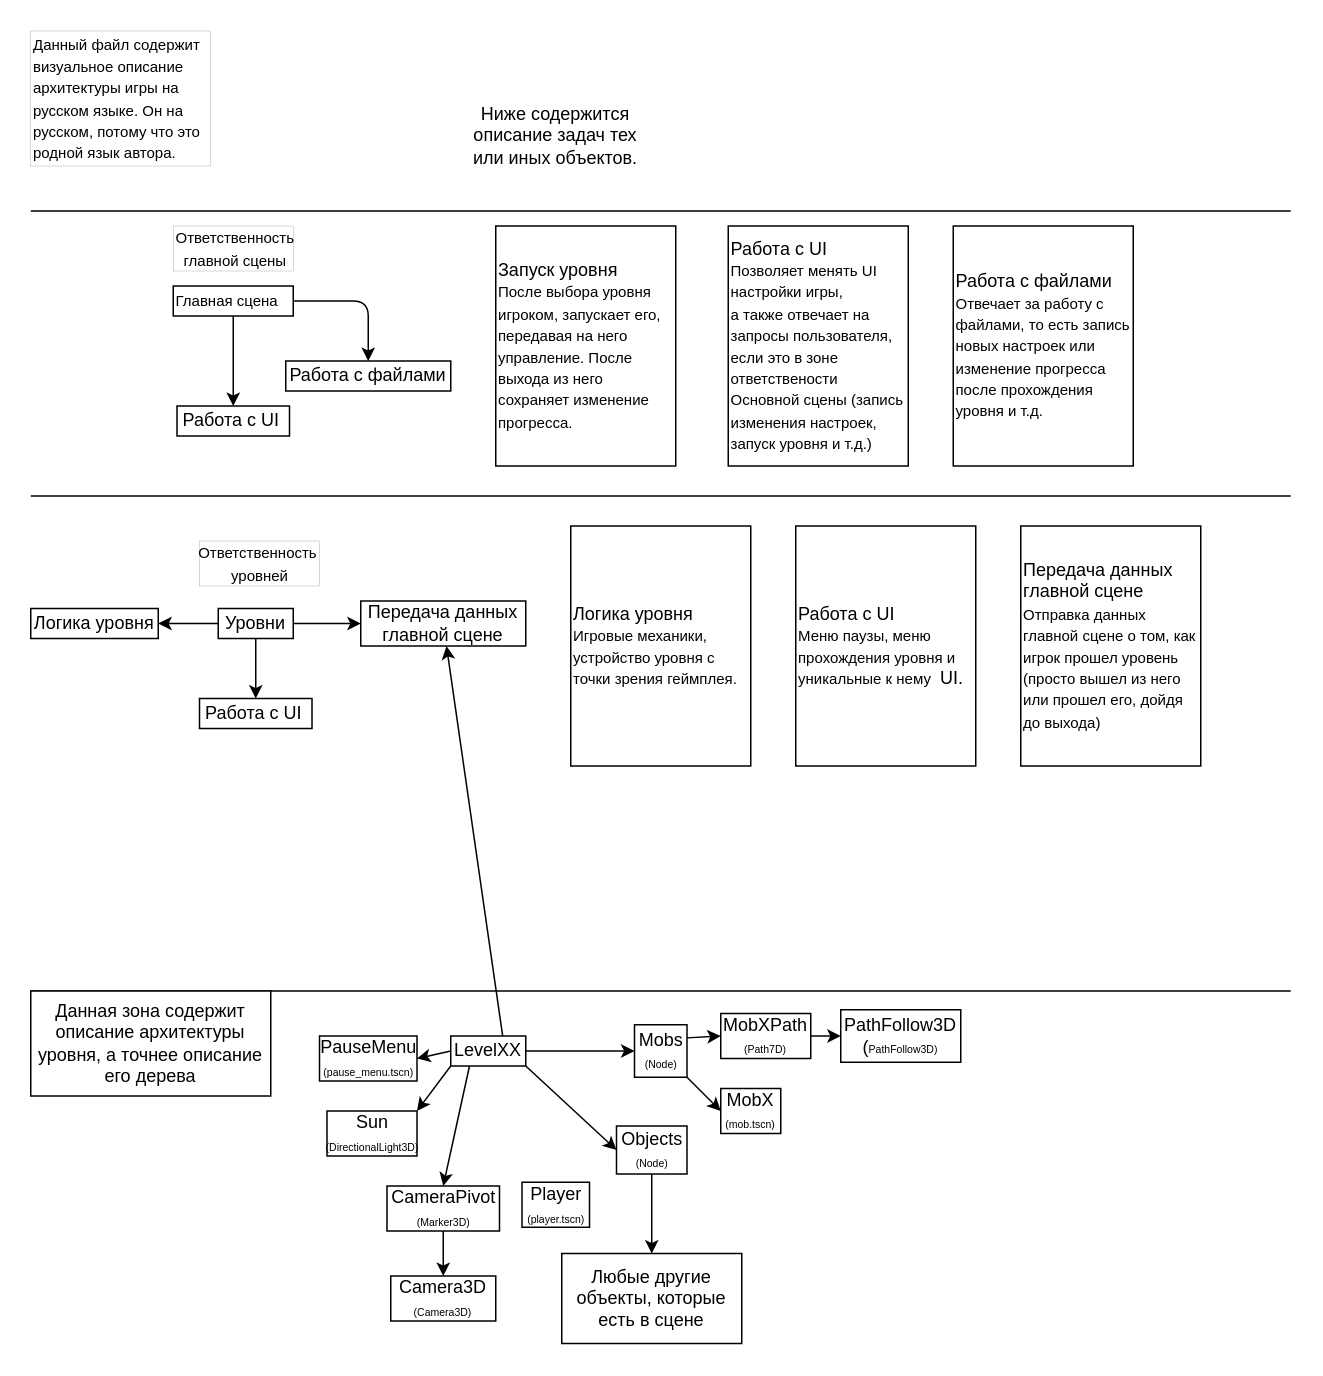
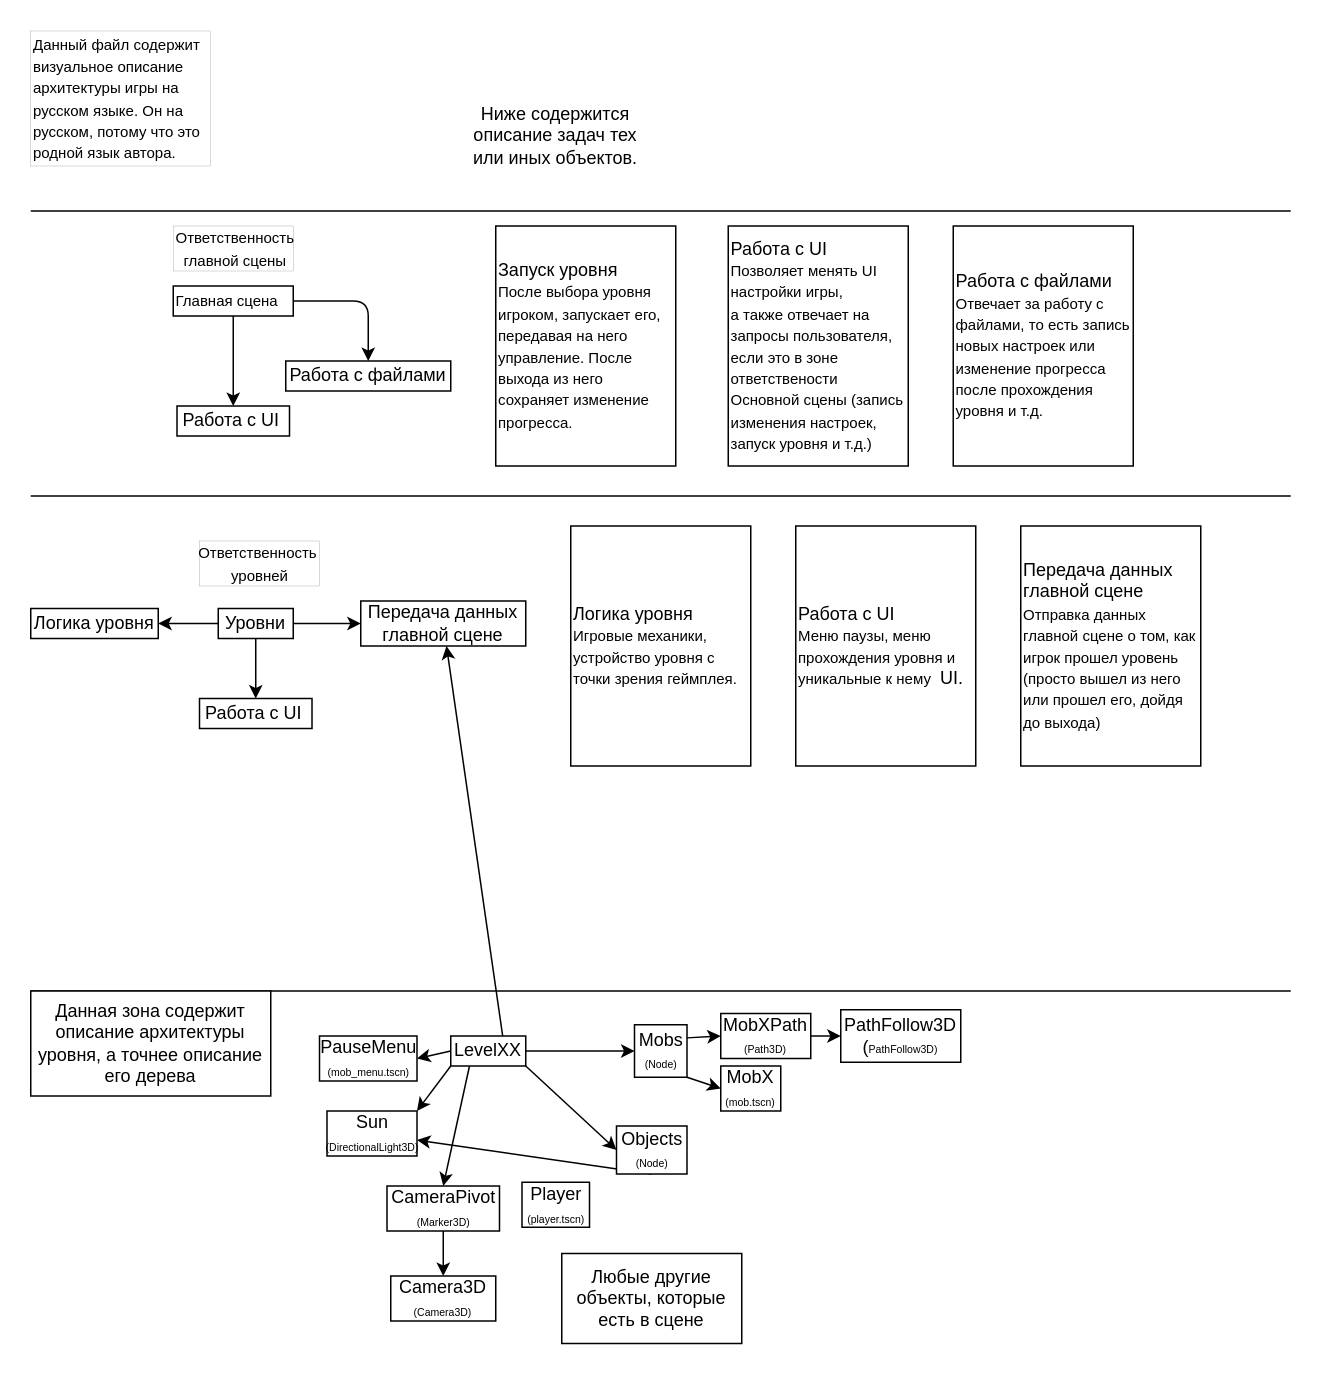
node "MobXPath (Path7D)": label "MobXPath (Path7D)" -> "MobXPath (Path3D)"
node "PauseMenu (pause_menu.tscn)": label "PauseMenu (pause_menu.tscn)" -> "PauseMenu (mob_menu.tscn)"
node "MobX (mob.tscn)": moved (751, 1111) -> (751, 1088)
edge "Objects (Node)" -> "Любые другие объекты, которые есть в сцене": now "Objects (Node)" -> "Sun (DirectionalLight3D)"
